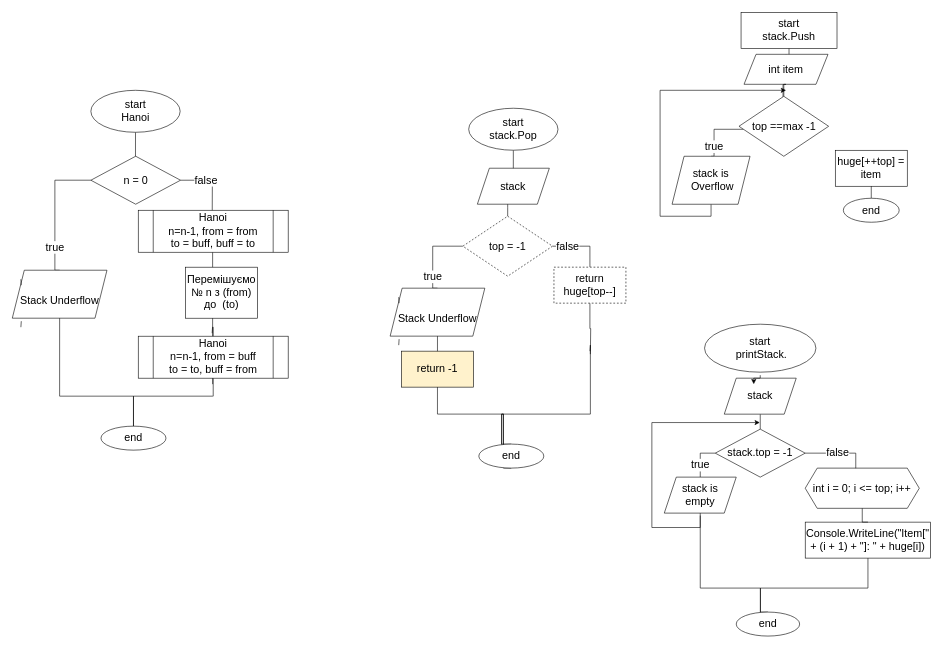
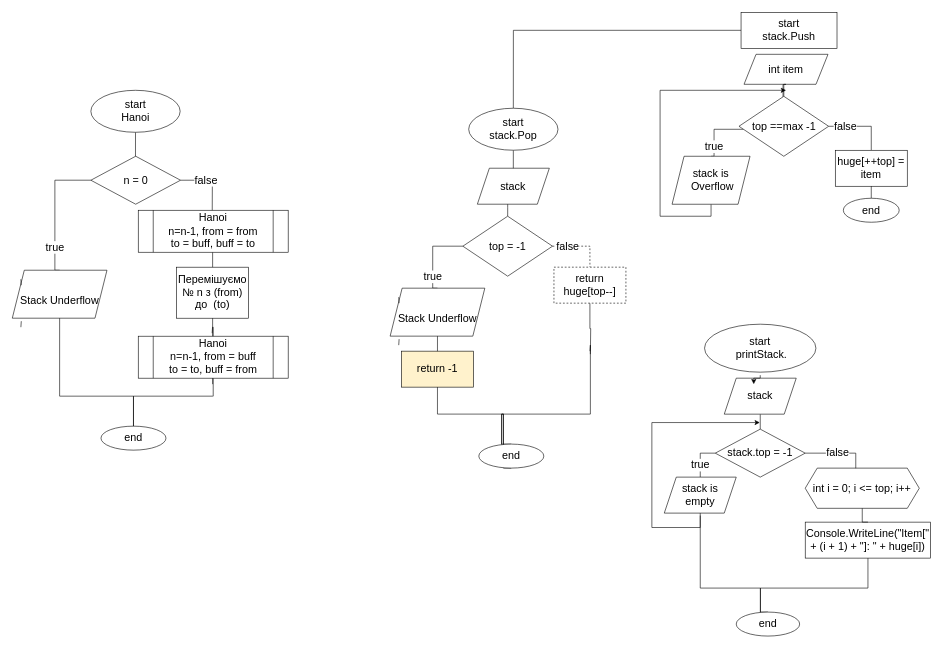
edge "start stack.Push" -- "int item": now "start stack.Push" -- "start stack.Pop"
edge "top ==max -1" -- "huge[++top] = item": added, label "false"
node "top = -1": style dashed -> solid
edge "top = -1" -- "return huge[top--]": style solid -> dashed
node "Перемішуємо № n з (from) до (to)": moved (222, 293) -> (213, 293)
